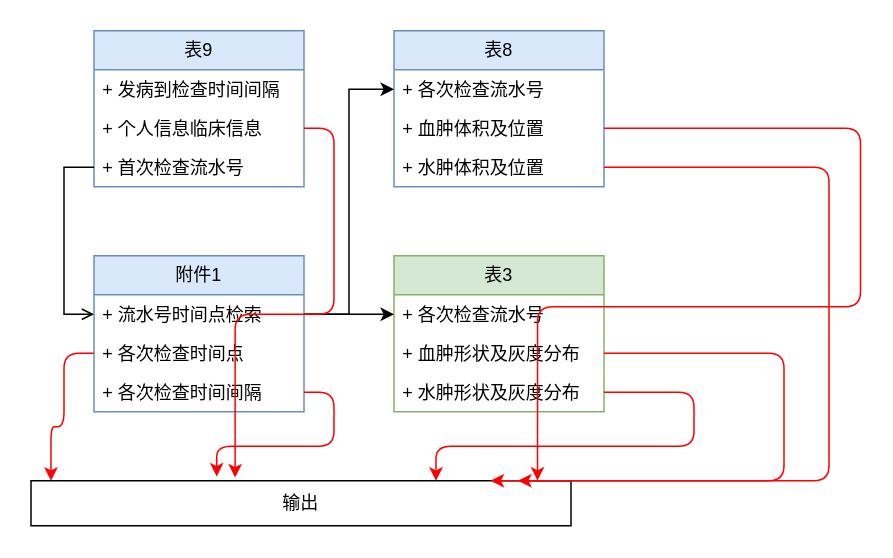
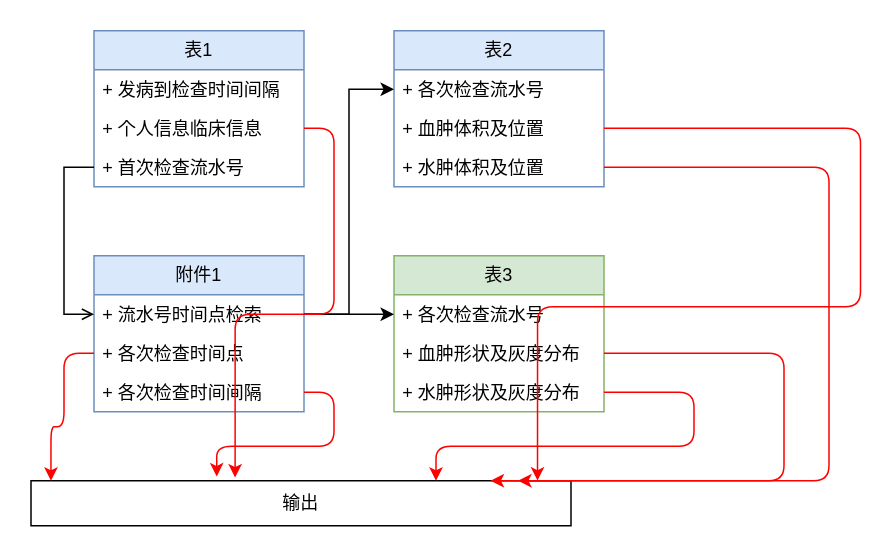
node "表9": label "表9" -> "表1"
node "表8": label "表8" -> "表2"
